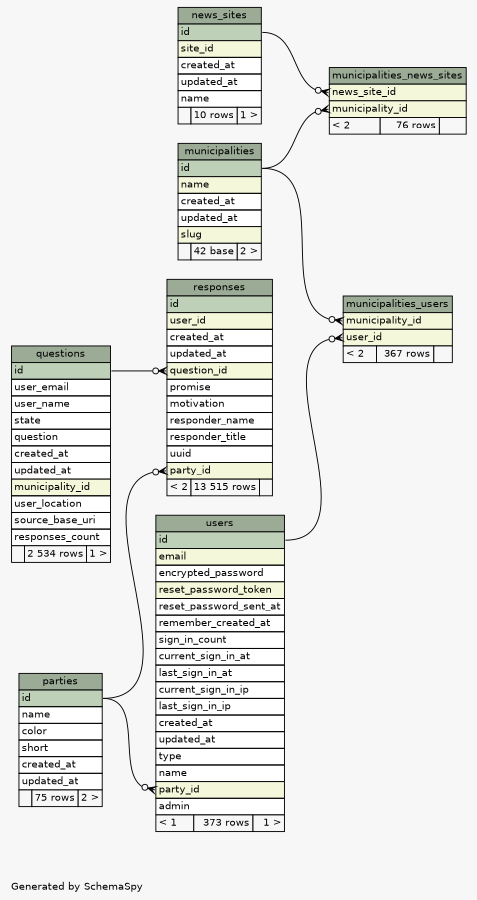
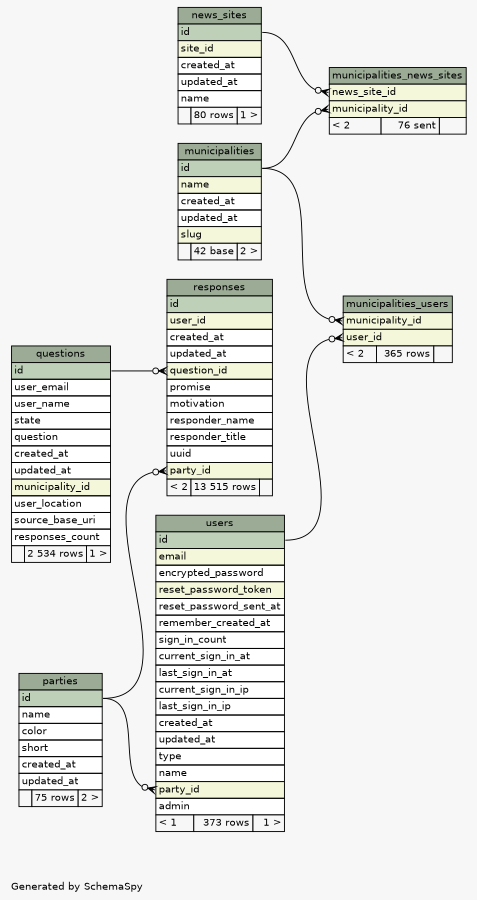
node "news_sites": text "10 rows" -> "80 rows"
node "municipalities_news_sites": text "76 rows" -> "76 sent"
node "municipalities_users": text "367 rows" -> "365 rows"
